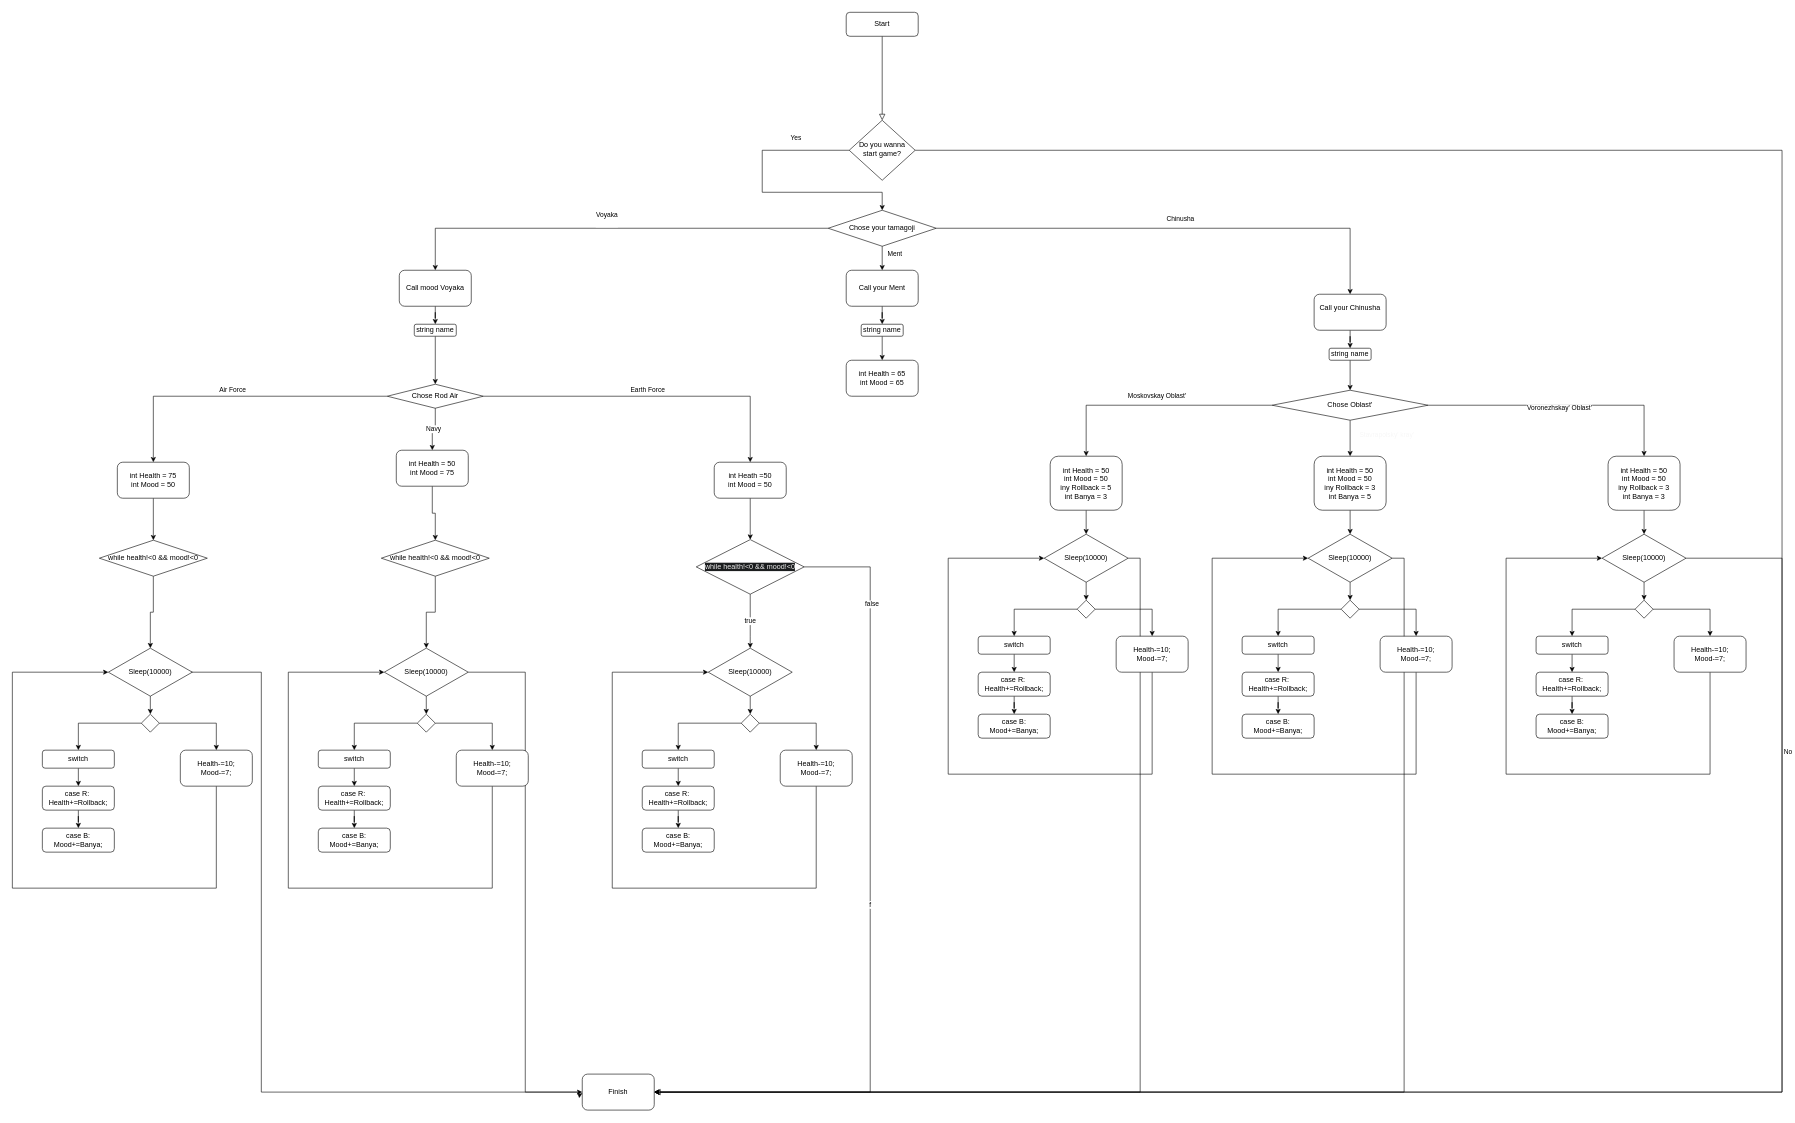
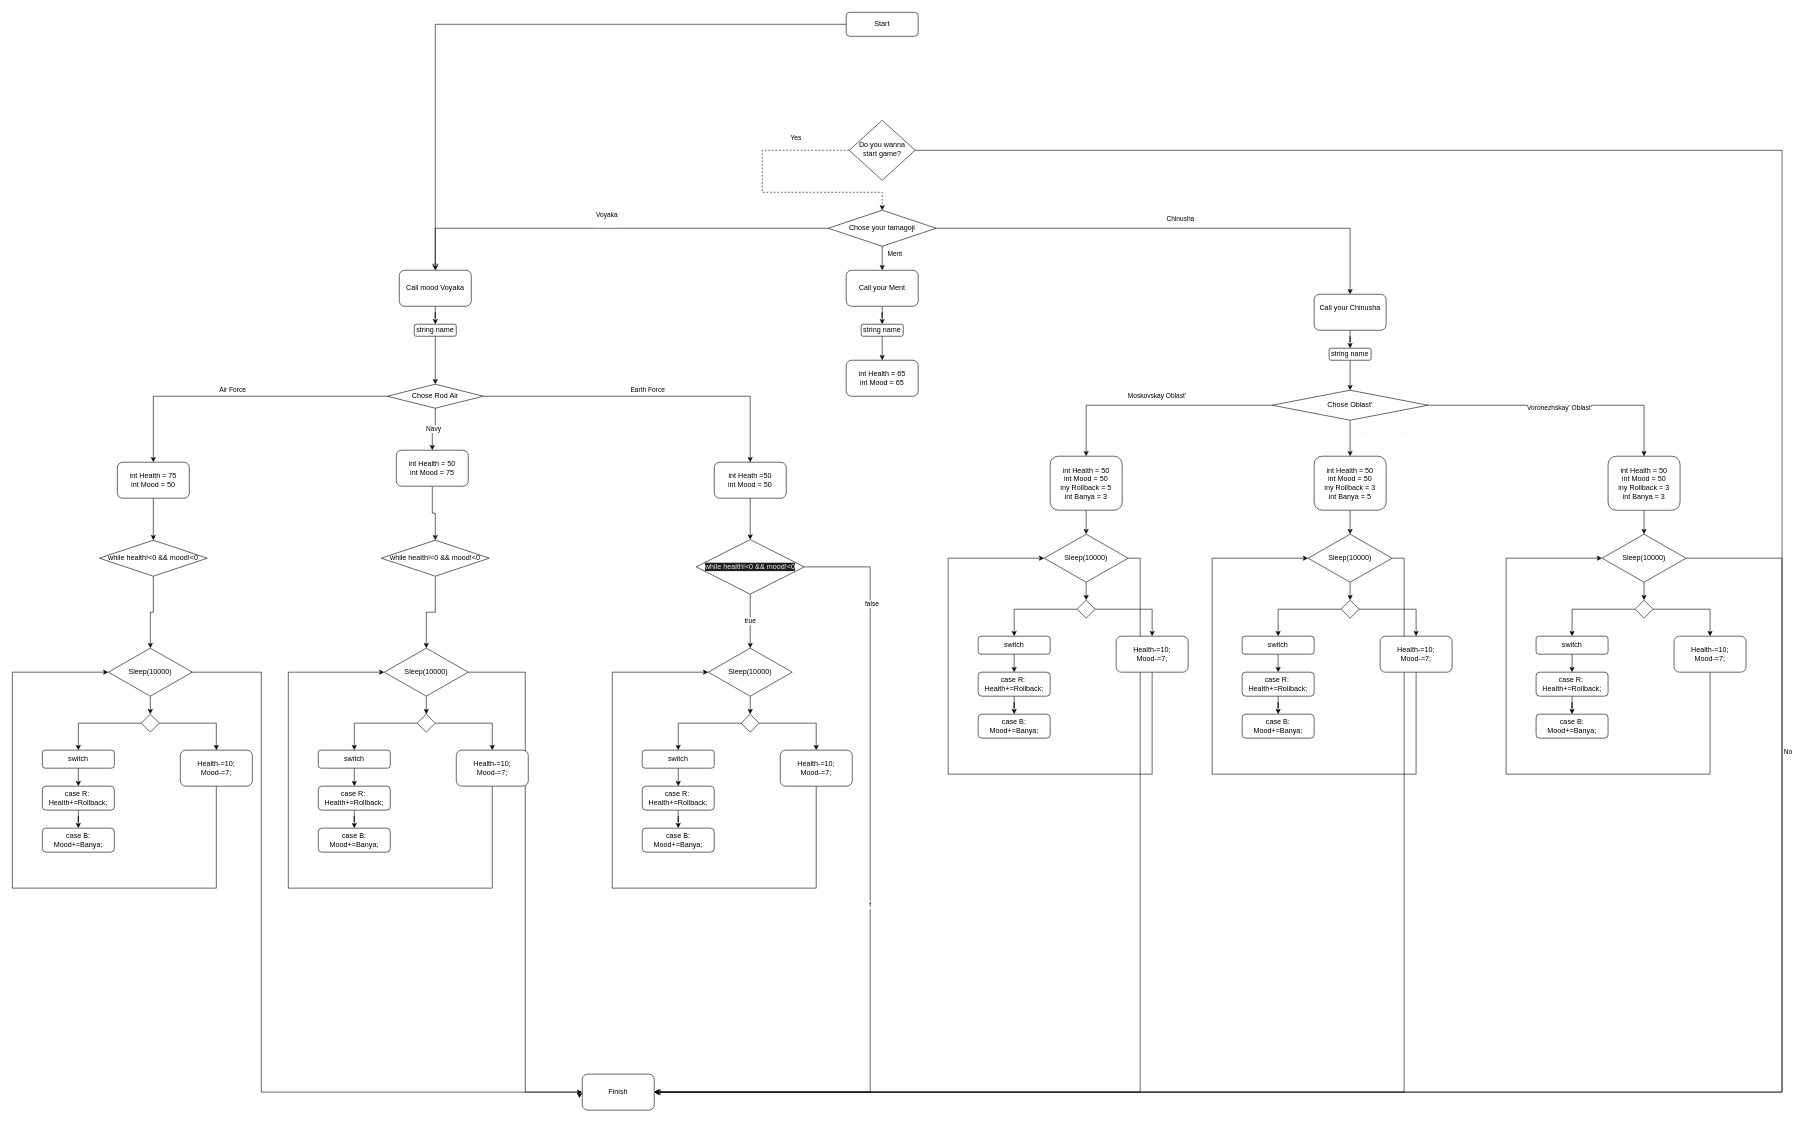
edge "Start" -> "Do you wanna start game?": now "Start" -> "Call mood Voyaka"
edge "Do you wanna start game?" -> "Chose your tamagoji": style solid -> dashed
